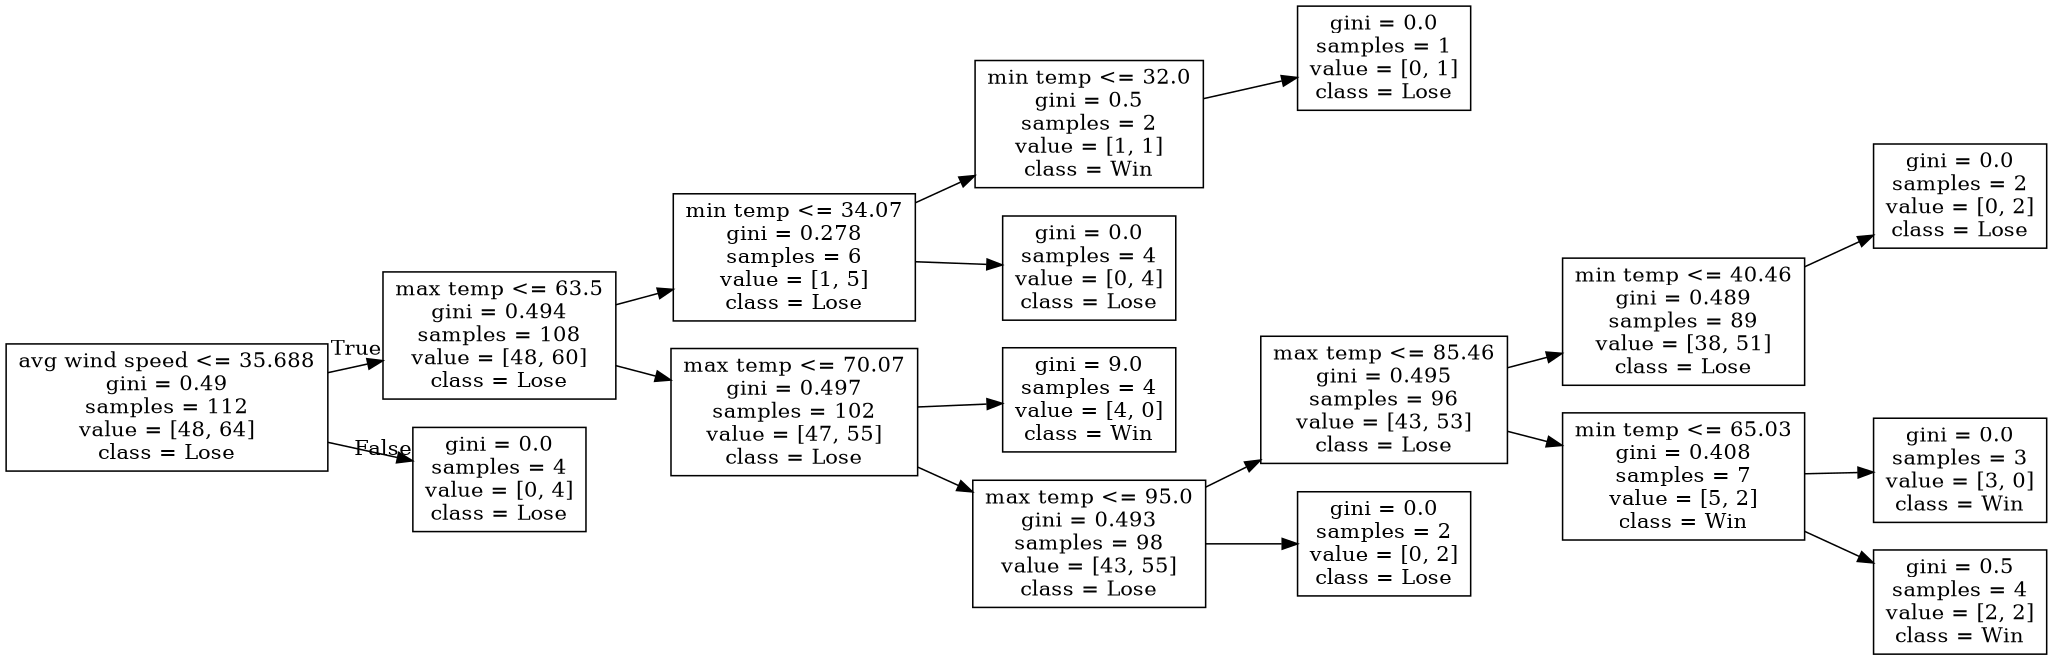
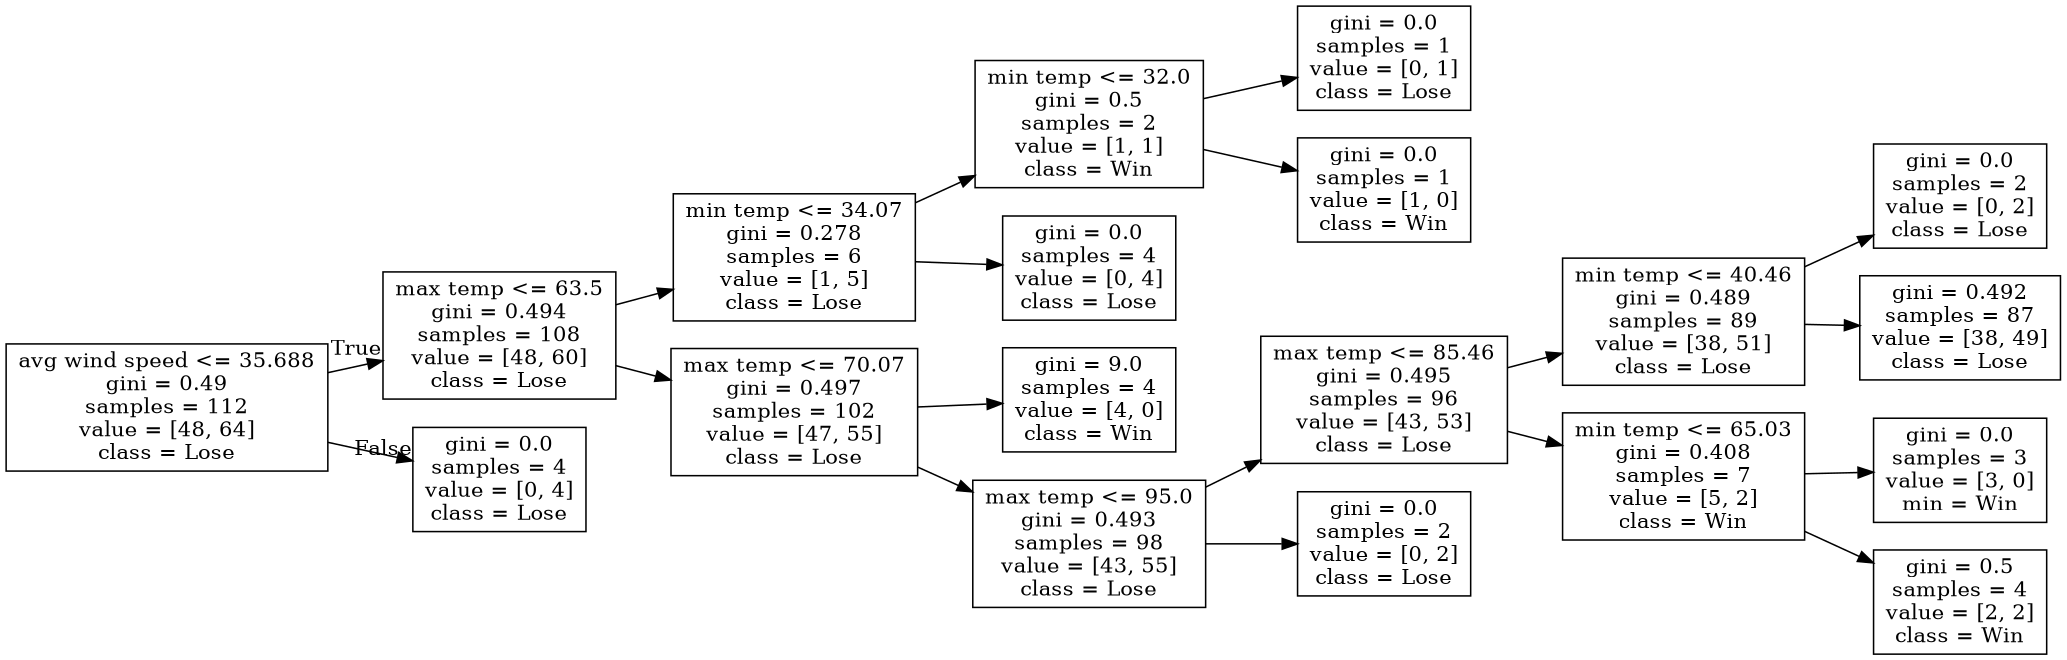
node "gini = 0.0 samples = 1 value = [1, 0] class = Win": added
node "gini = 0.492 samples = 87 value = [38, 49] class = Lose": added
node "gini = 0.0 samples = 3 value = [3, 0] class = Win": label "gini = 0.0 samples = 3 value = [3, 0] class = Win" -> "gini = 0.0 samples = 3 value = [3, 0] min = Win"
